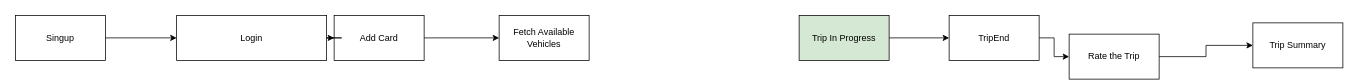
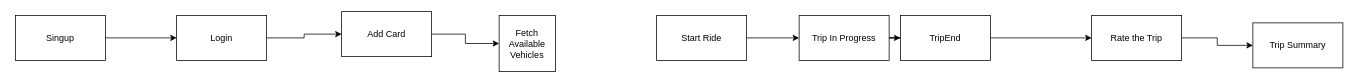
node "Login": size 150x45 -> 90x45
node "Add Card": moved (379, 38) -> (387, 34)
node "Fetch Available Vehicles": size 90x45 -> 56x56
node "Start Ride": added
edge "Start Ride" -> "Trip In Progress": added
node "Trip In Progress": fillcolor #d5e8d4 -> #ffffff
node "TripEnd": moved (994, 38) -> (945, 38)
node "Rate the Trip": moved (1114, 57) -> (1137, 38)
